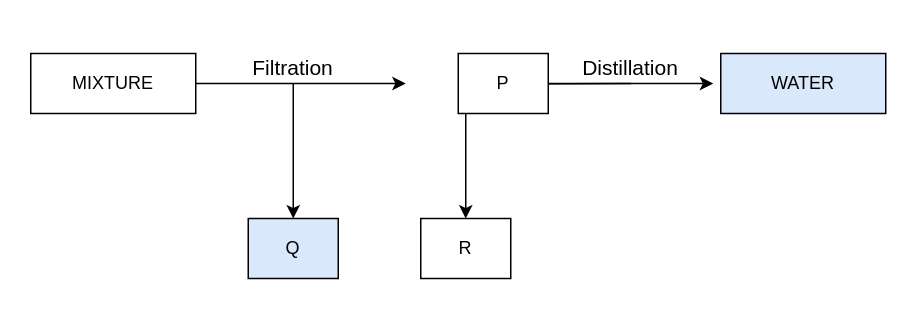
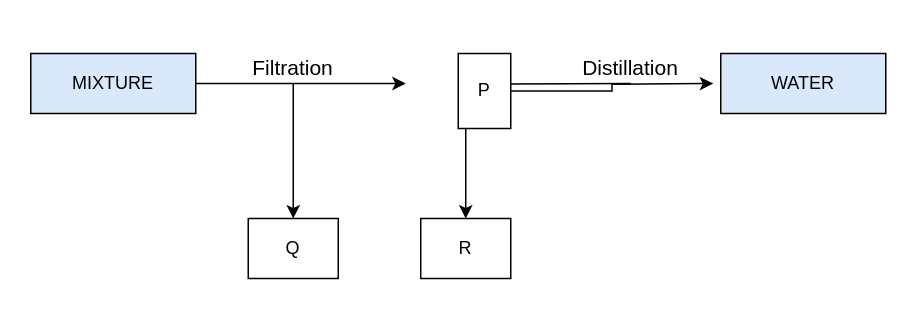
node "MIXTURE": fillcolor #ffffff -> #dae8fc
node "P": size 90x60 -> 53x75
node "Q": fillcolor #dae8fc -> #ffffff
